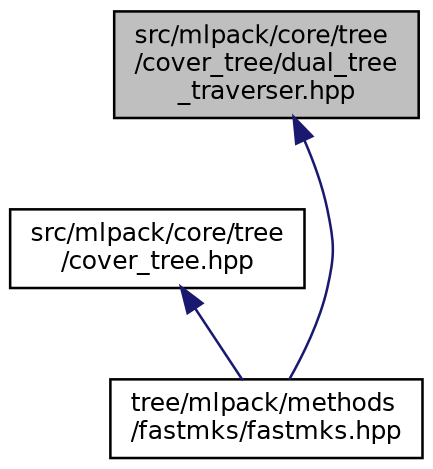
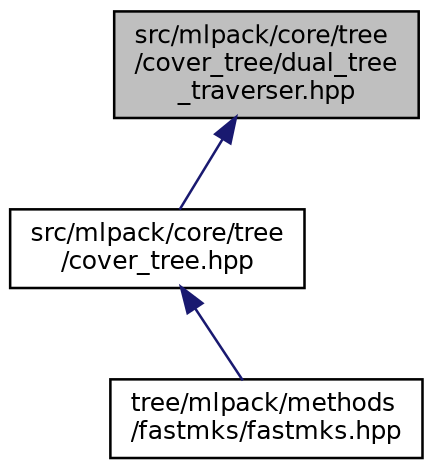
edge "tree/mlpack/methods /fastmks/fastmks.hpp" -> "src/mlpack/core/tree /cover_tree/dual_tree _traverser.hpp": now "src/mlpack/core/tree /cover_tree.hpp" -> "src/mlpack/core/tree /cover_tree/dual_tree _traverser.hpp"
